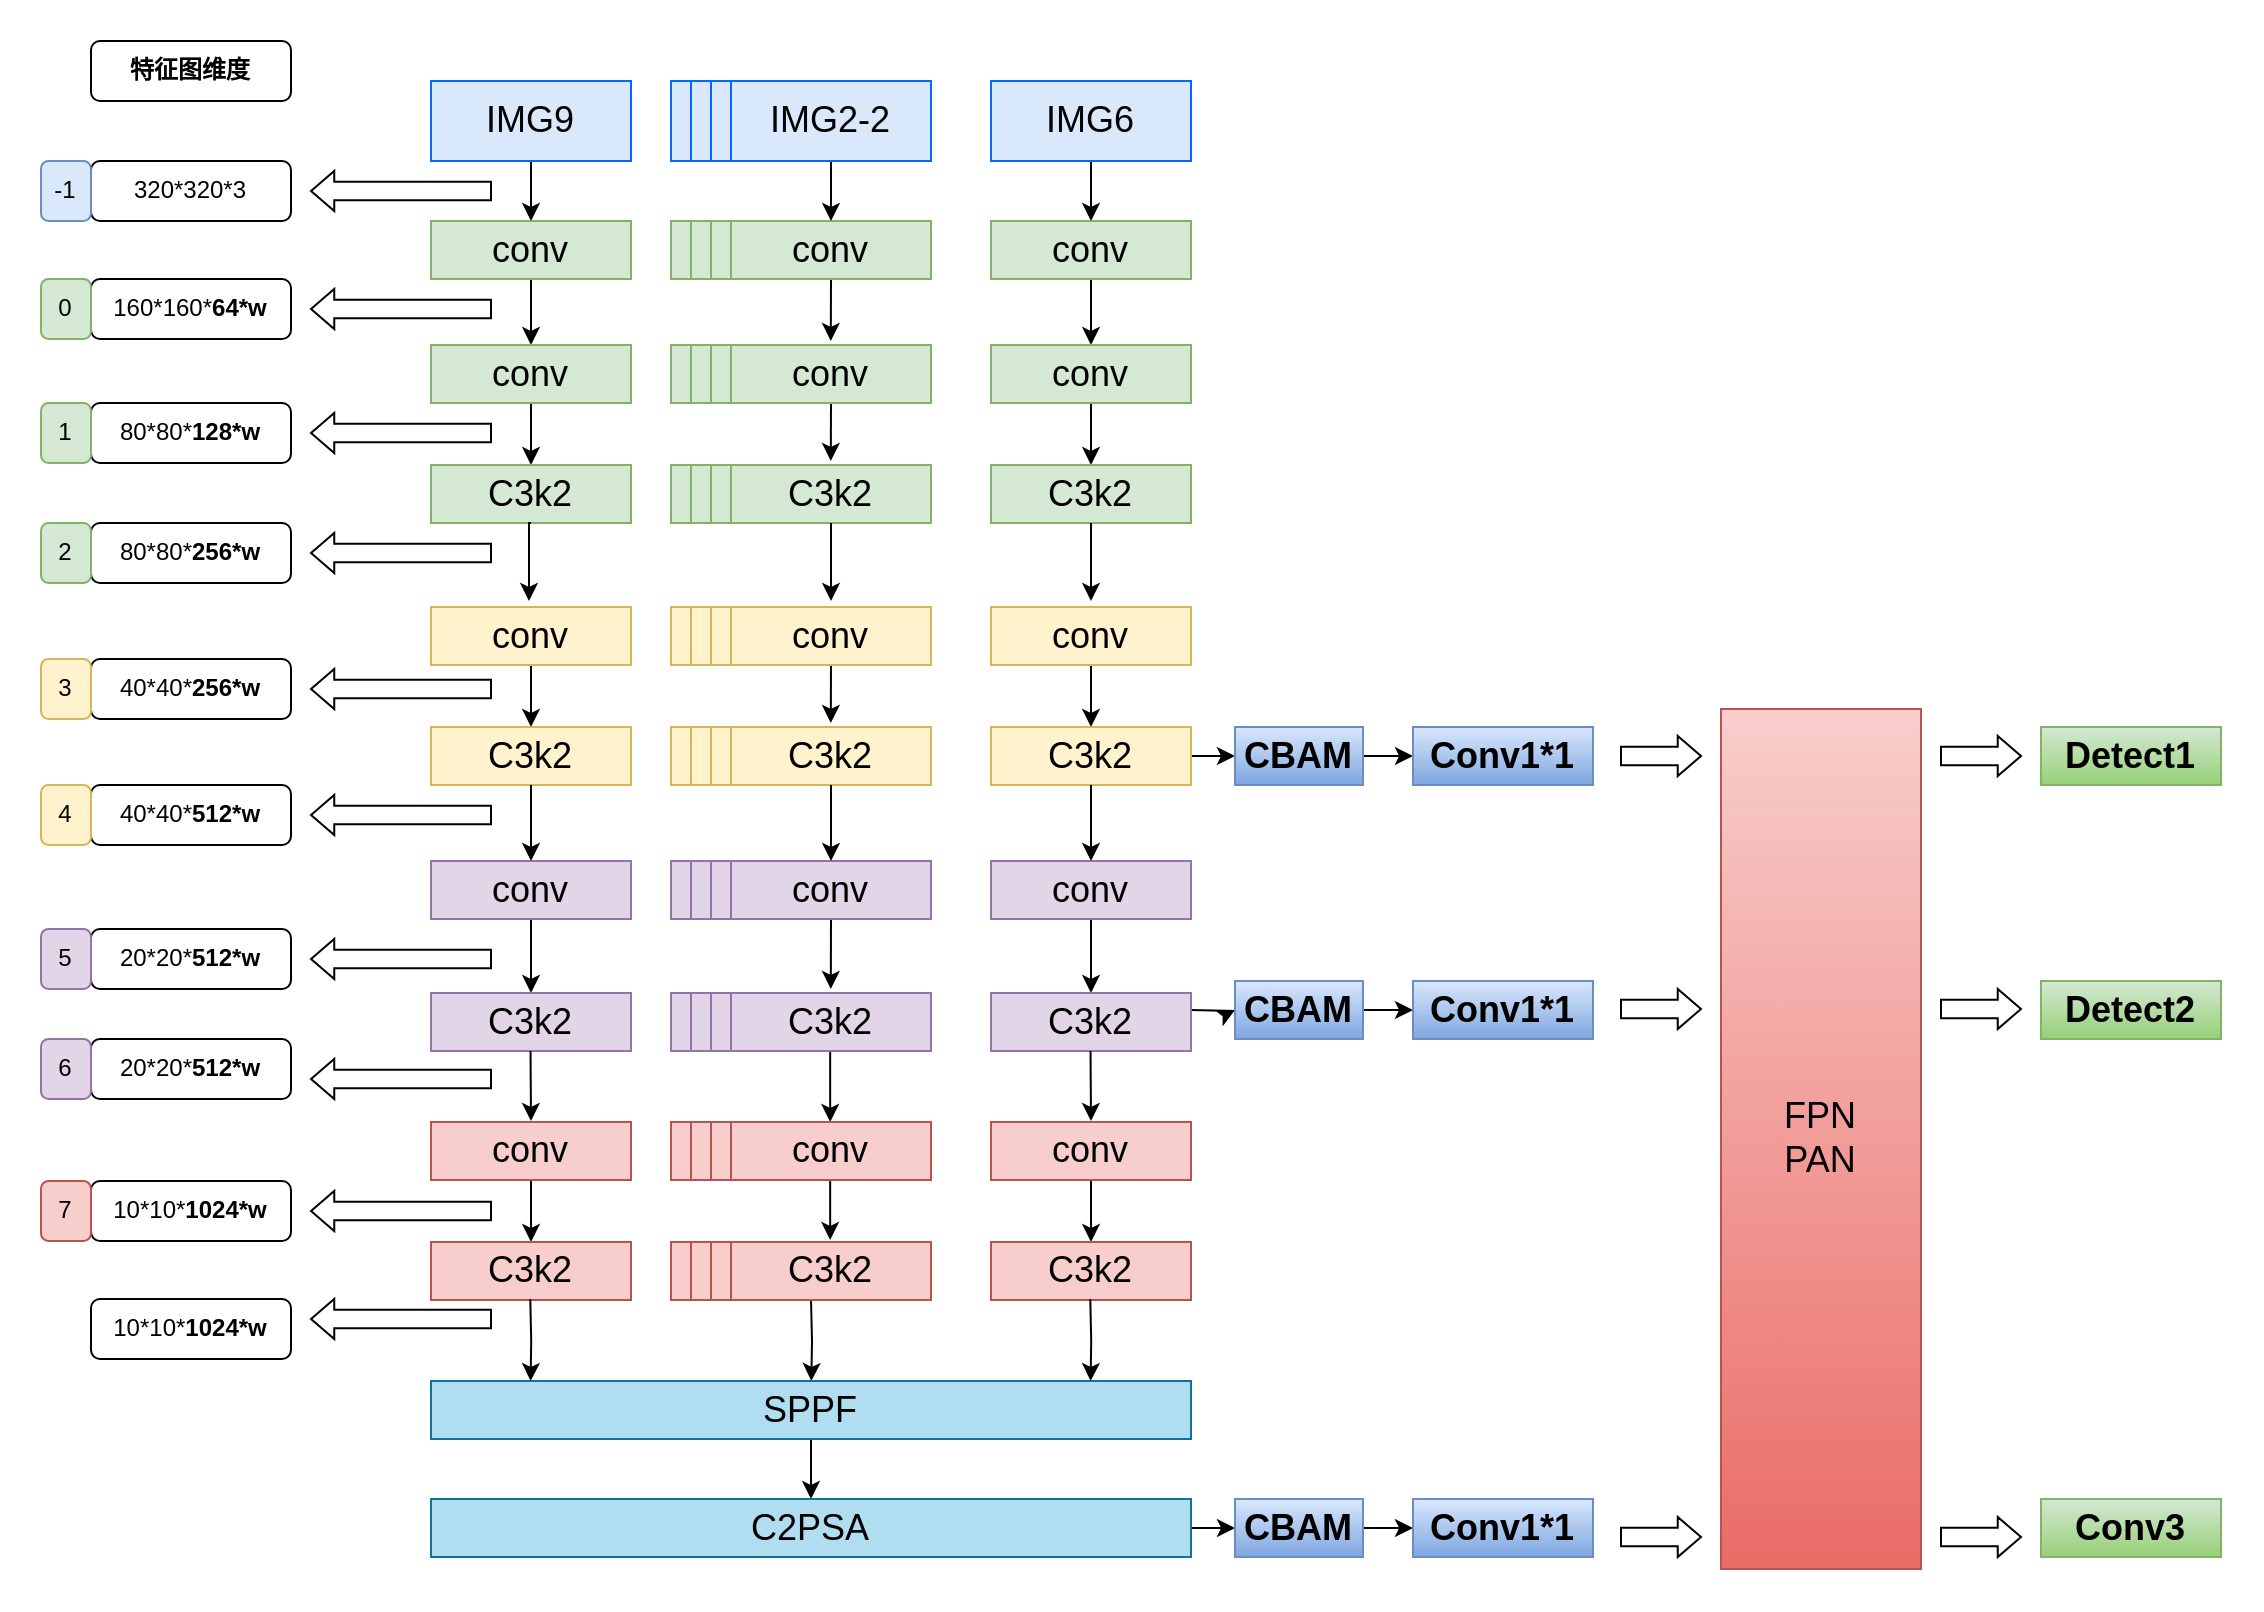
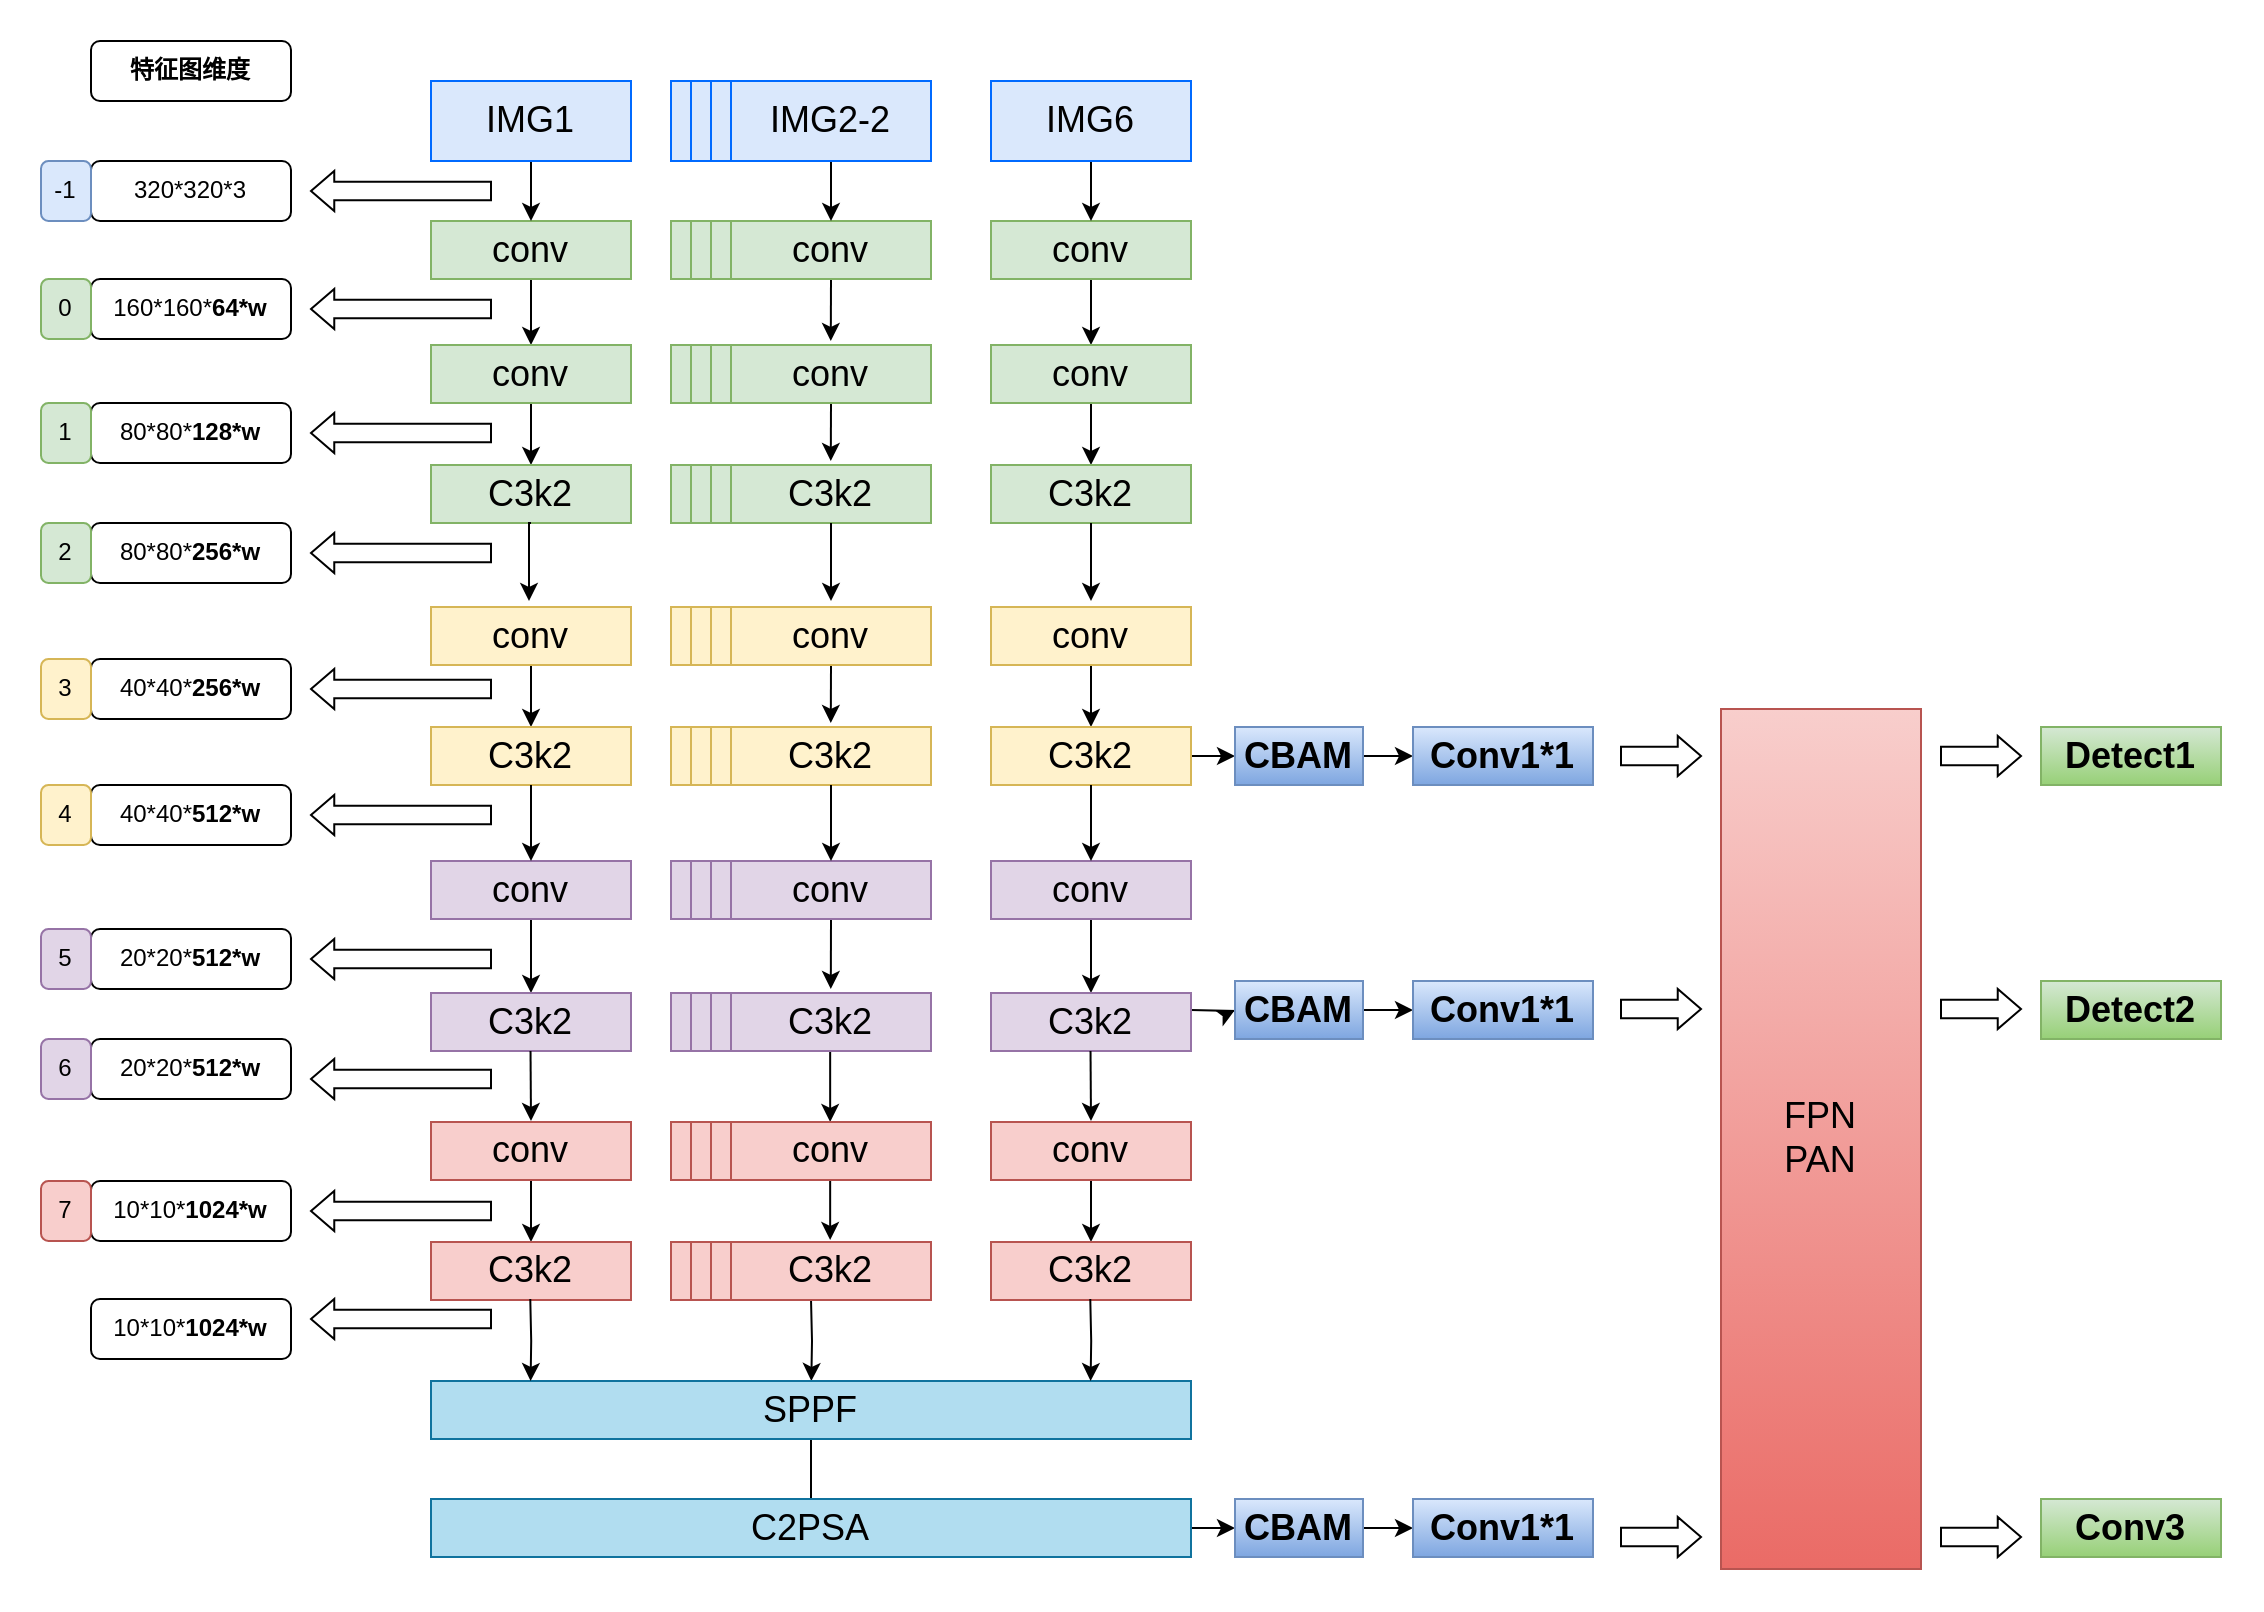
node "IMG9": label "IMG9" -> "IMG1"
edge "SPPF" -> "C2PSA": arrowhead classic -> none
